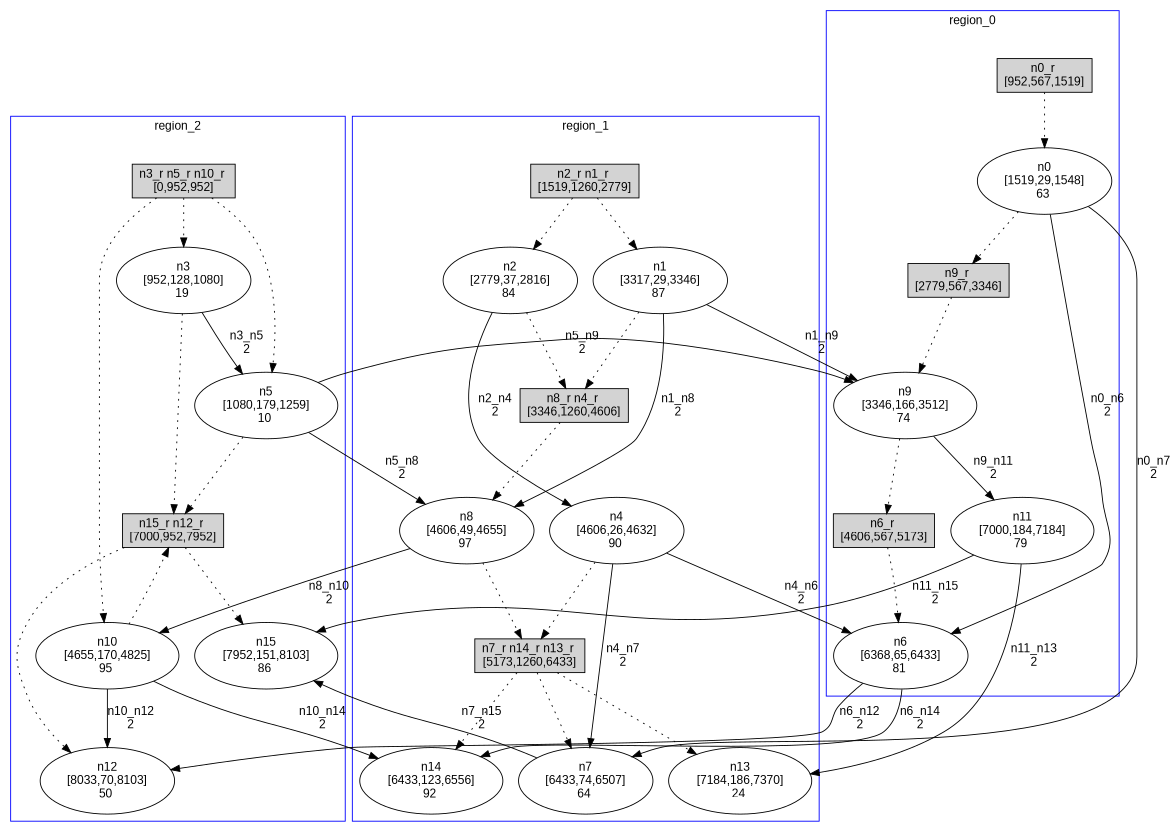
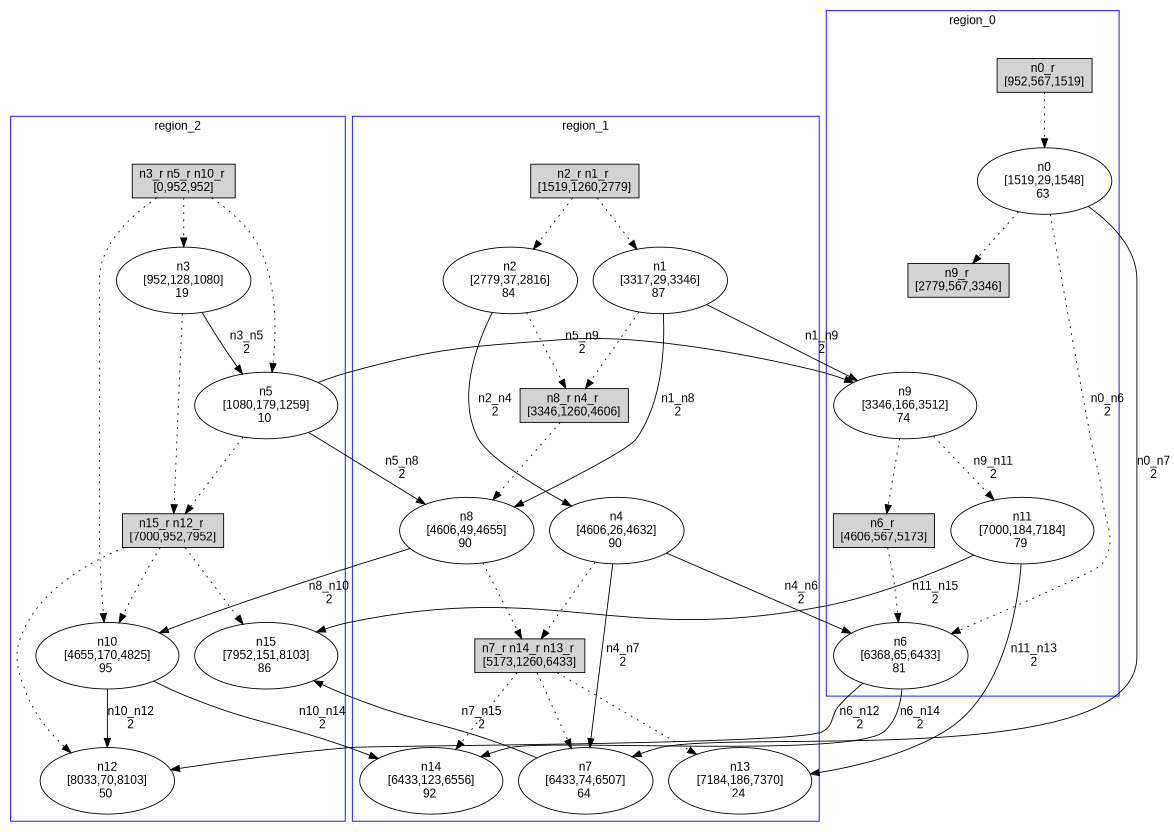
edge "n9_r [2779,567,3346]" -> "n9 [3346,166,3512] 74": removed
edge "n9 [3346,166,3512] 74" -> "n11 [7000,184,7184] 79": style solid -> dotted
edge "n0 [1519,29,1548] 63" -> "n6 [6368,65,6433] 81": style solid -> dotted
node "n8 [4606,49,4655] 97": label "n8 [4606,49,4655] 97" -> "n8 [4606,49,4655] 90"
edge "n10 [4655,170,4825] 95" -> "n15_r n12_r [7000,952,7952]": reversed
